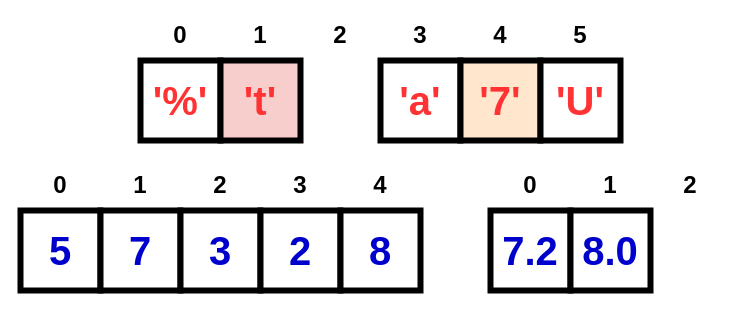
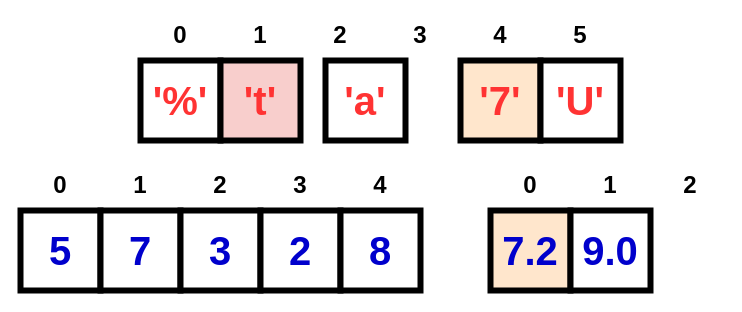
node "'a'": moved (421, 101) -> (366, 101)
node "7.2": fillcolor #ffffff -> #ffe6cc
node "8.0": label "8.0" -> "9.0"
